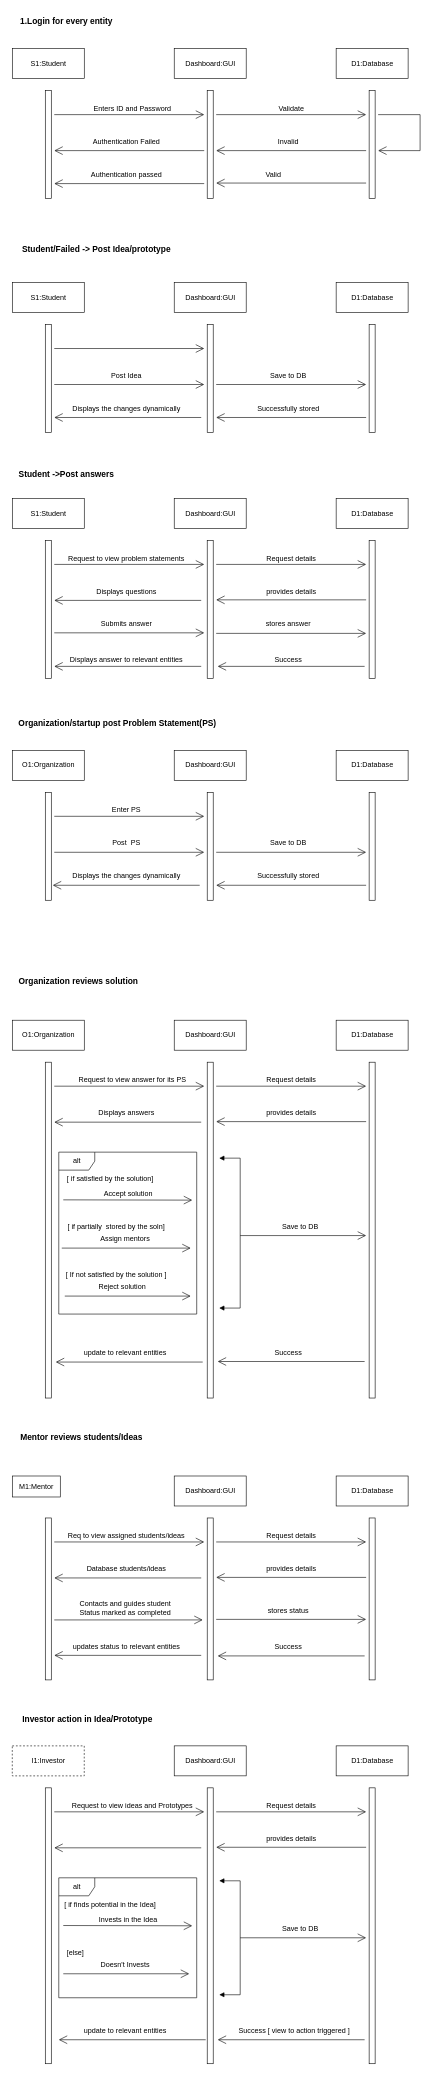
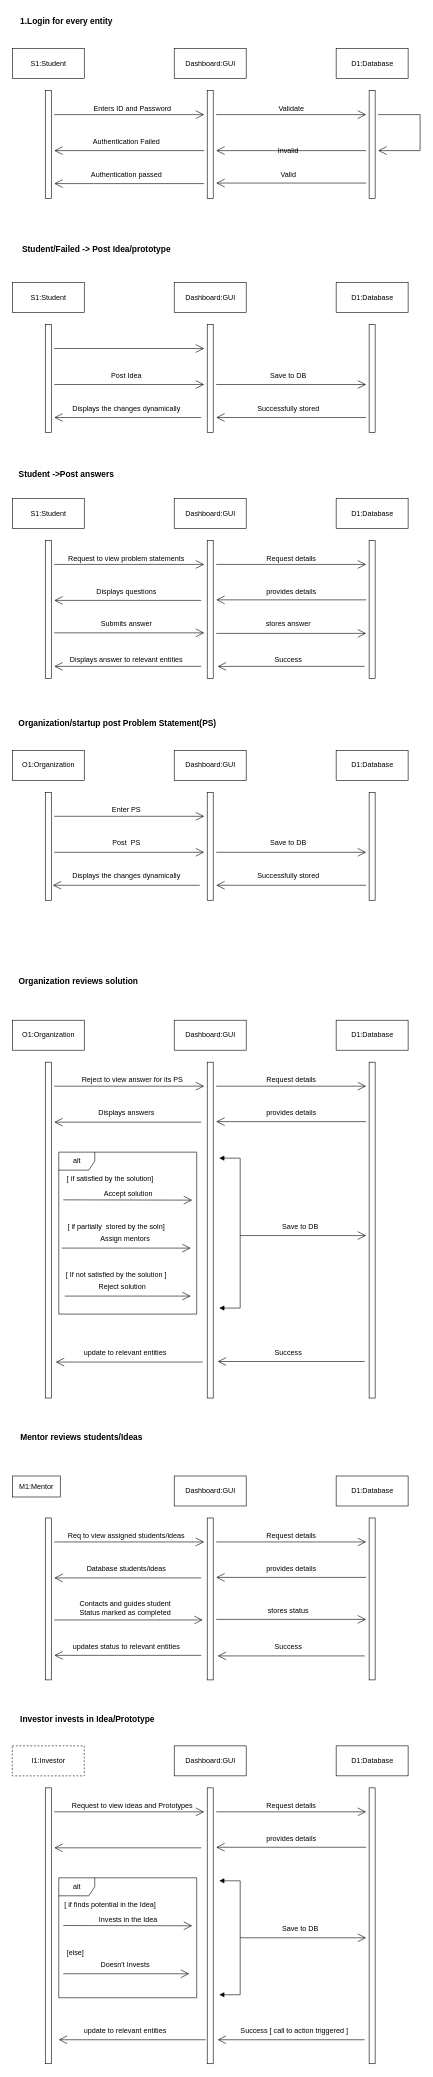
node "Invalid": moved (288, 141) -> (288, 150)
node "Valid": moved (273, 174) -> (288, 174)
node "Request to view answer for its PS": label "Request to view answer for its PS" -> "Reject to view answer for its PS"
node "Investor action in Idea/Prototype": label "Investor action in Idea/Prototype" -> "Investor invests in Idea/Prototype"
node "Success [ view to action triggered ]": label "Success [ view to action triggered ]" -> "Success [ call to action triggered ]"
